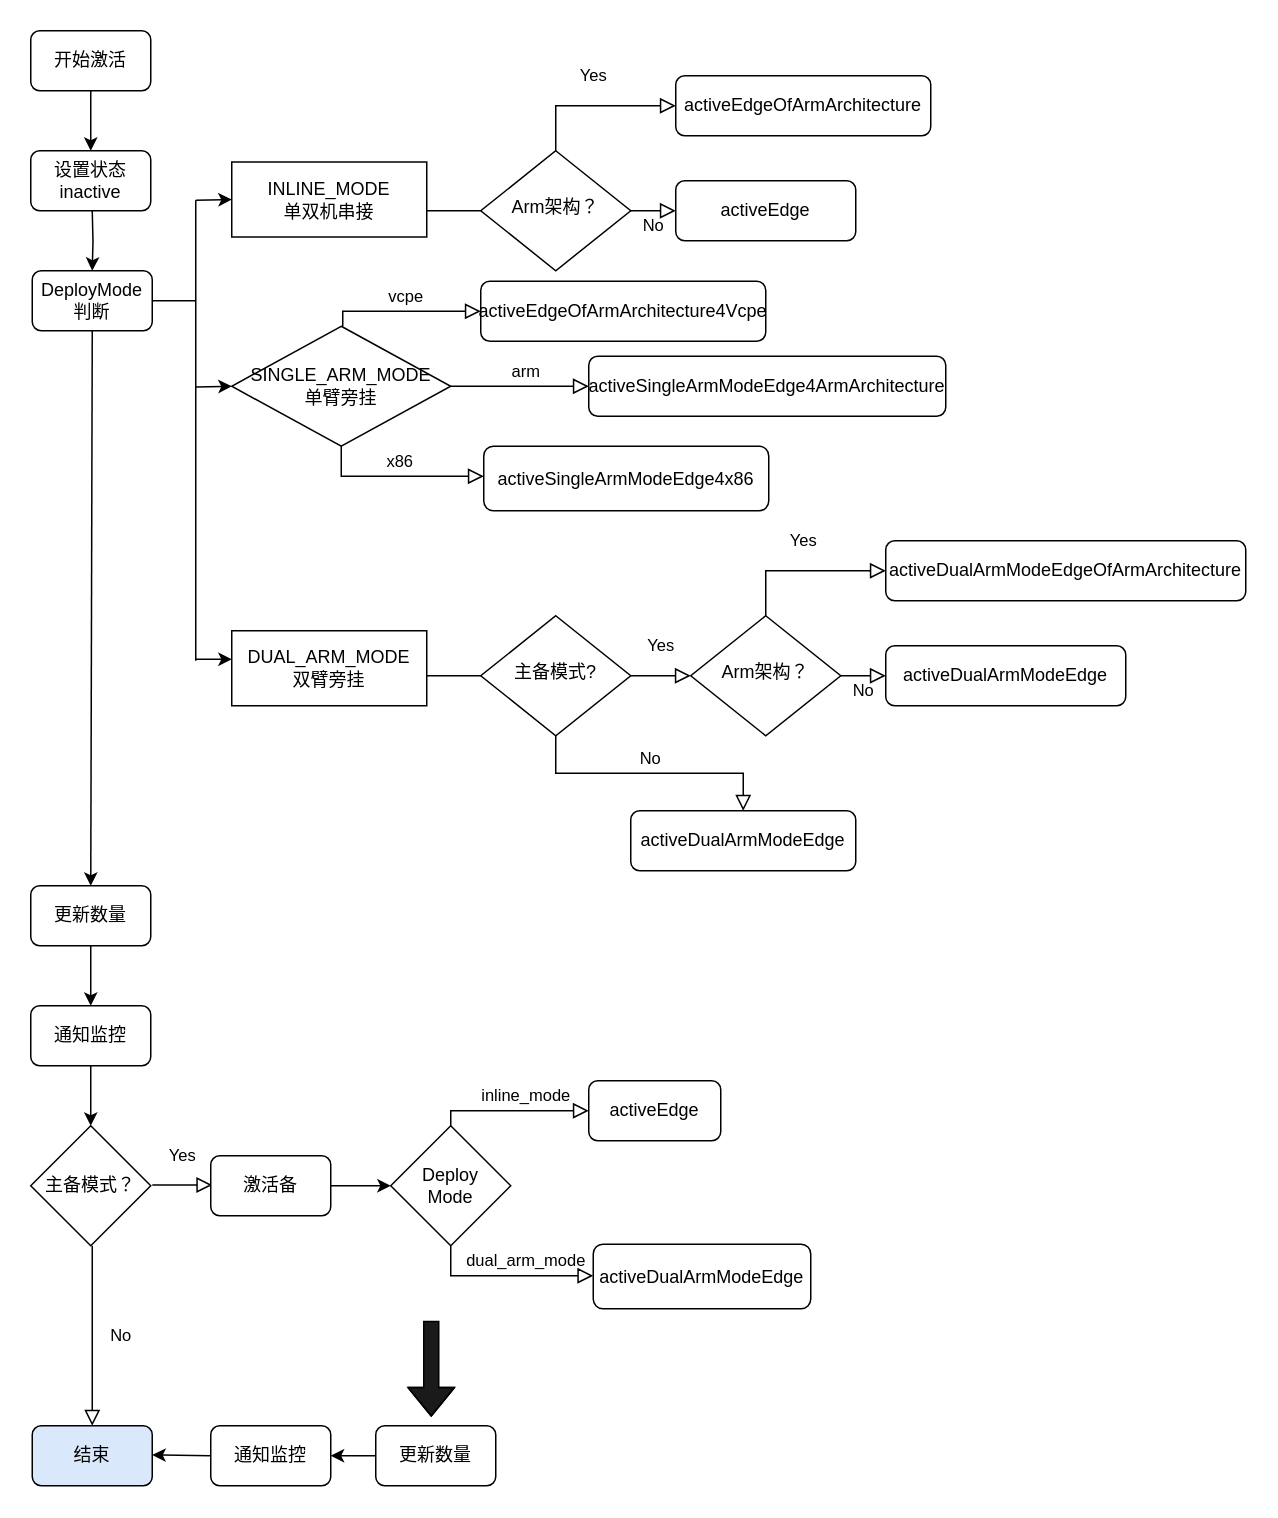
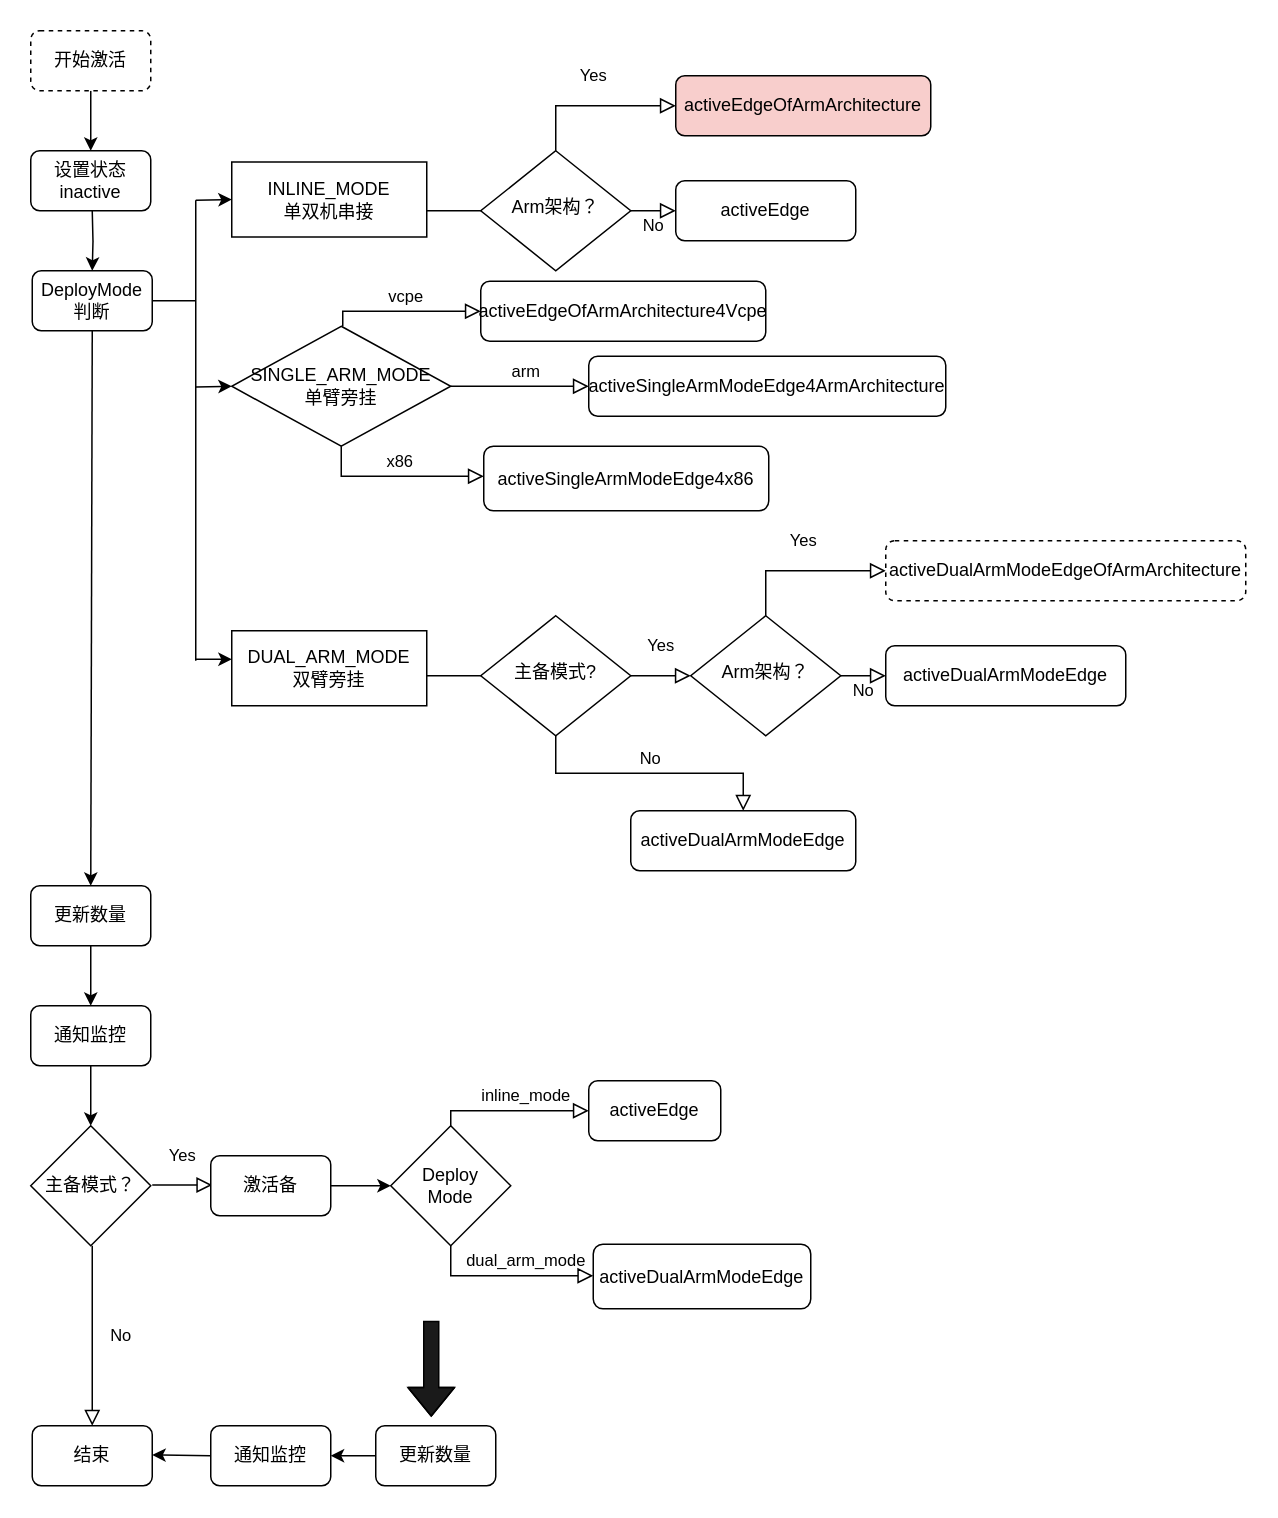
node "开始激活": style solid -> dashed
node "activeEdgeOfArmArchitecture": fillcolor #ffffff -> #f8cecc
node "activeDualArmModeEdgeOfArmArchitecture": style solid -> dashed
node "结束": fillcolor #dae8fc -> #ffffff
